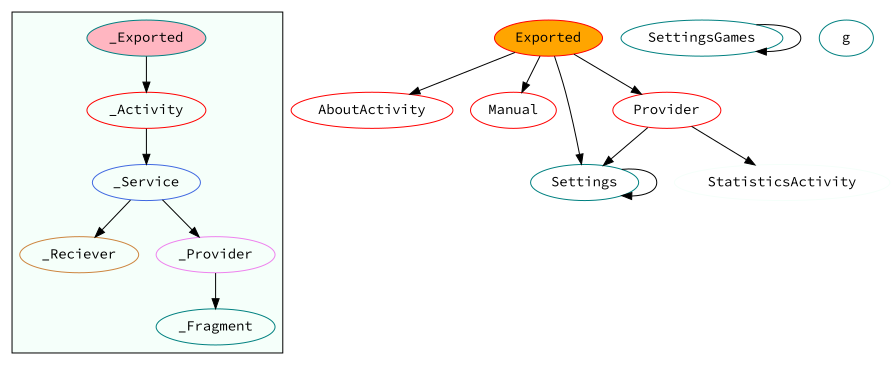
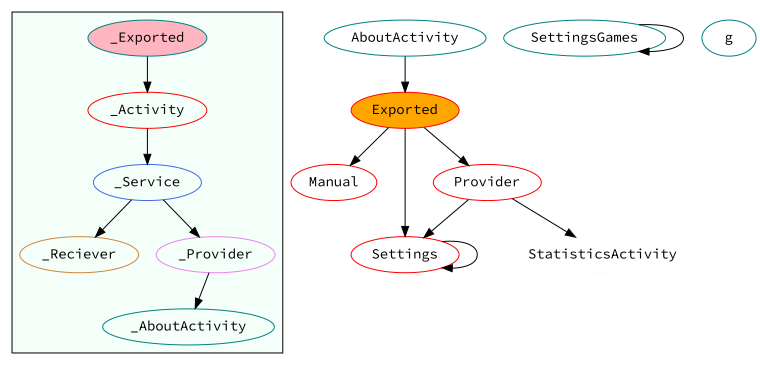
edge "Exported" -> "AboutActivity": reversed
node "AboutActivity": color red -> teal
node "Settings": color teal -> red
node "_Fragment": label "_Fragment" -> "_AboutActivity"
